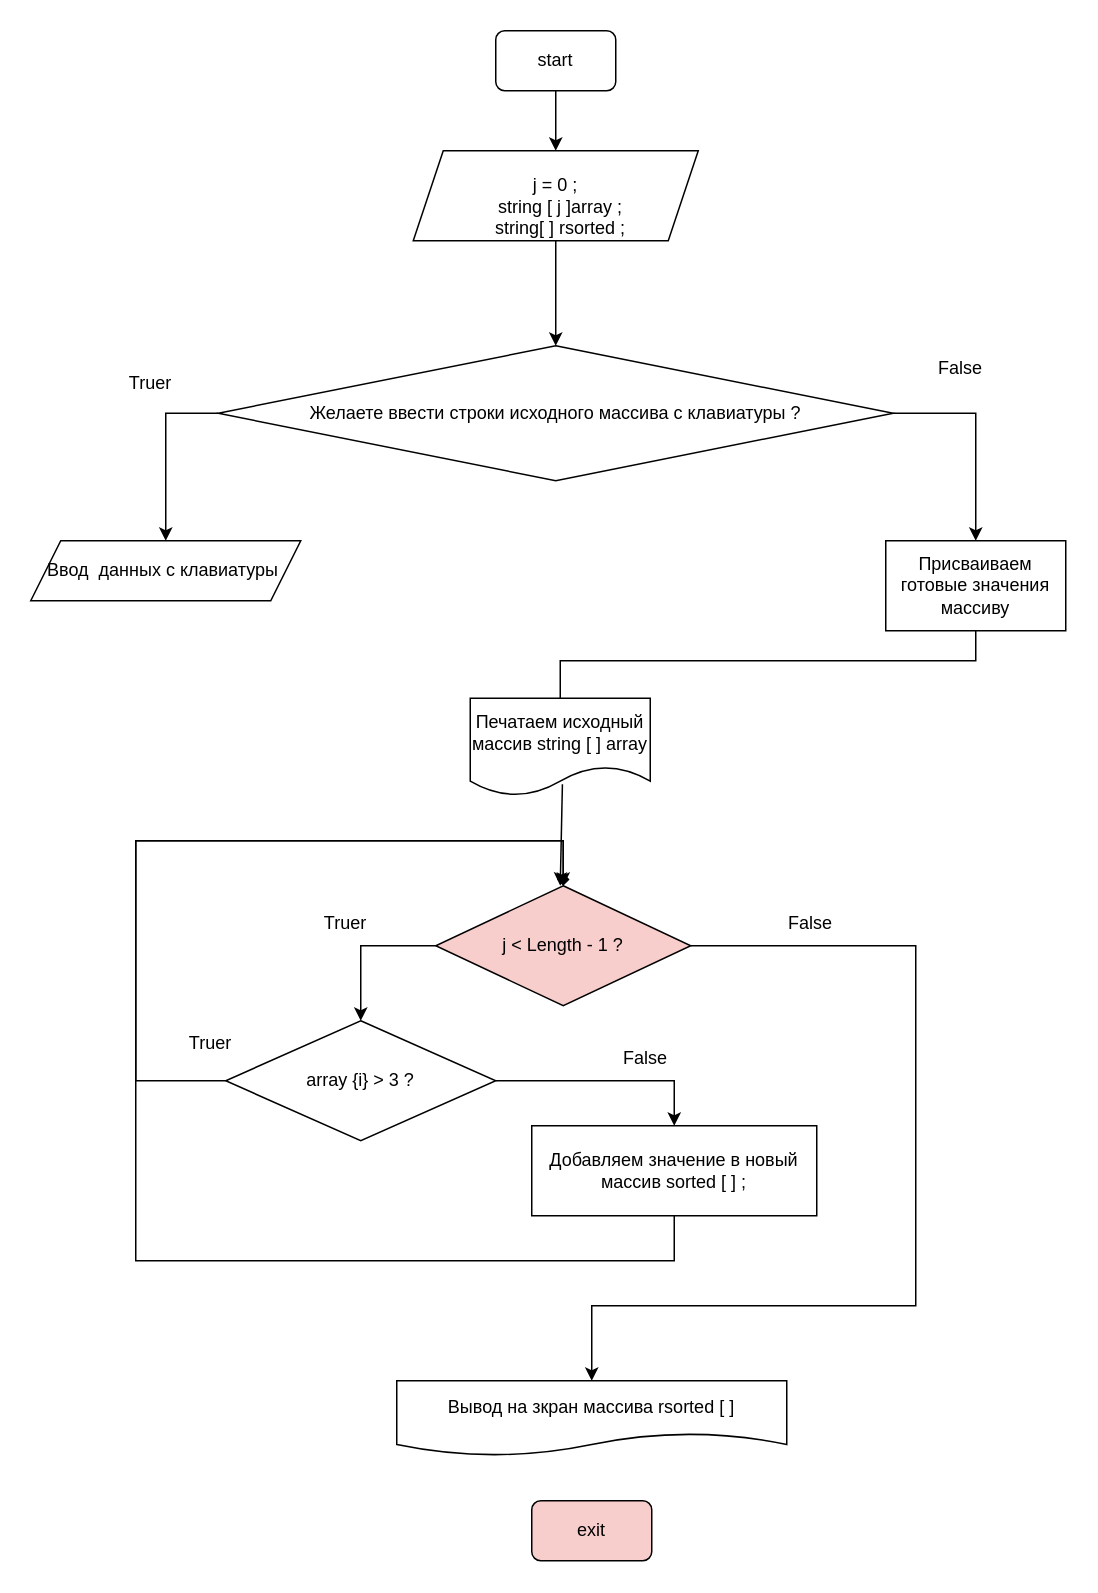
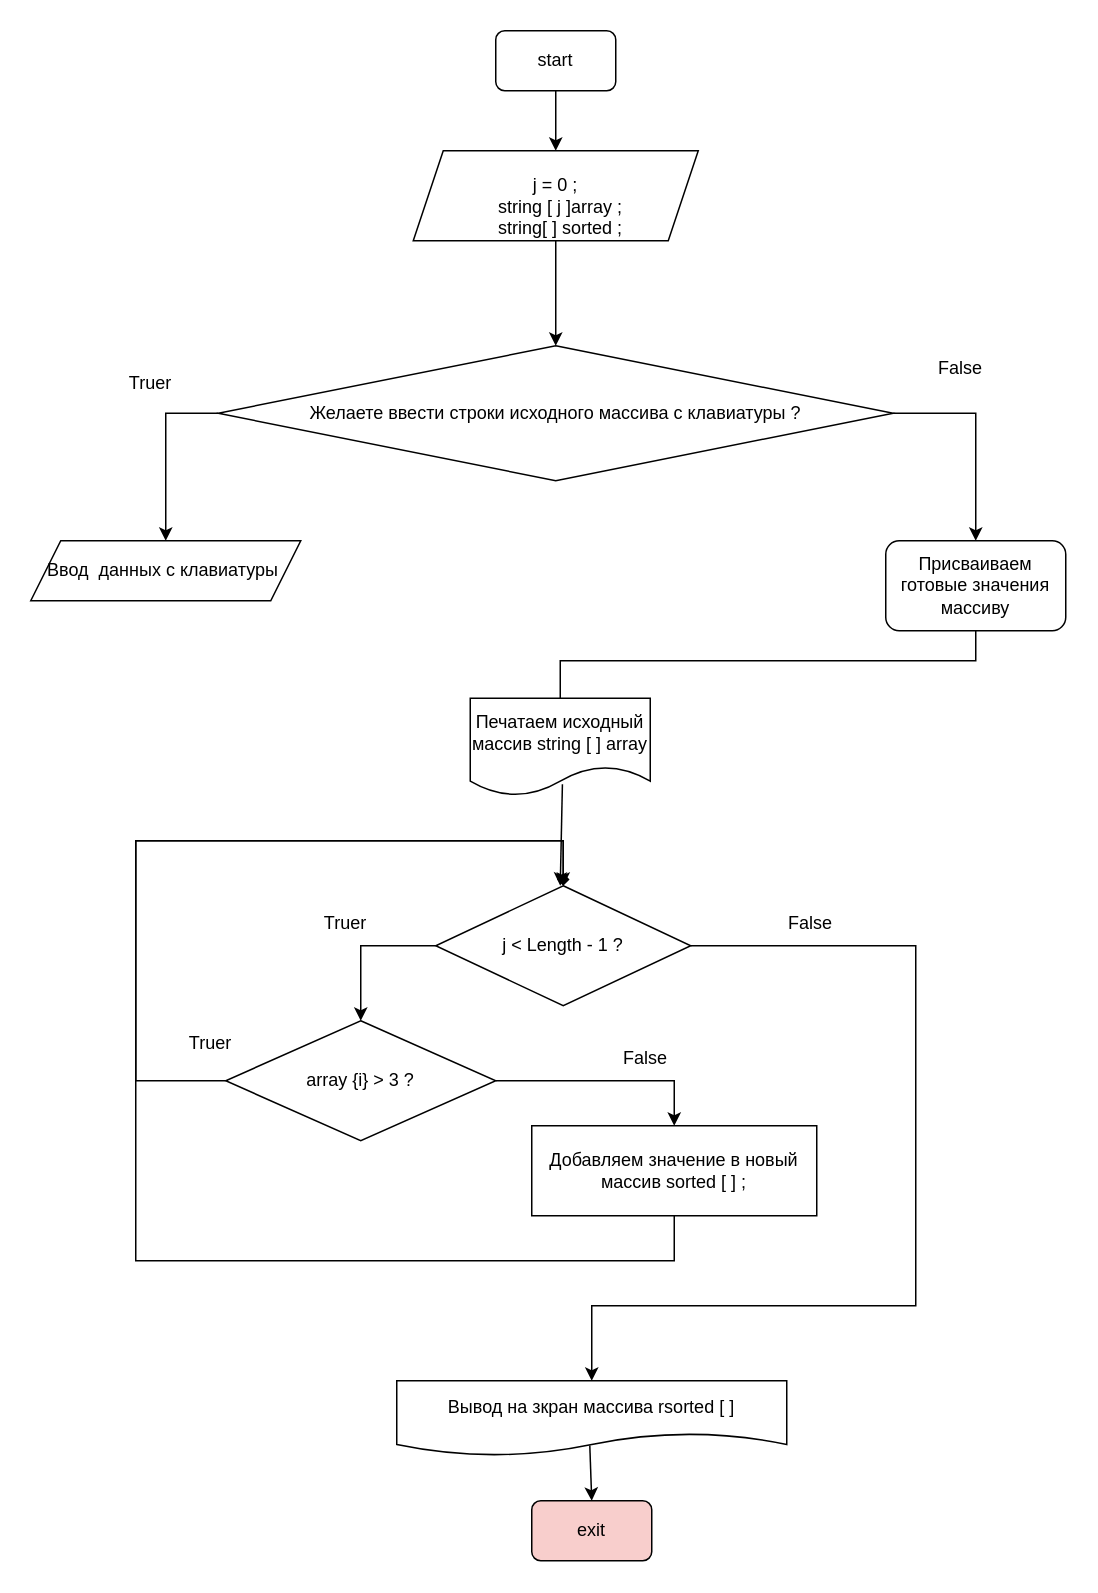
node "j = 0 ; string [ j ]array ; string[ ] rsorted ;": label "j = 0 ; string [ j ]array ; string[ ] rsorted ;" -> "j = 0 ; string [ j ]array ; string[ ] sorted ;"
node "Присваиваем готовые значения массиву": shape rectangle -> rounded rectangle
node "j < Length - 1 ?": fillcolor #f8cecc -> #ffffff
edge "Вывод на зкран массива rsorted [ ]" -> "exit": added
